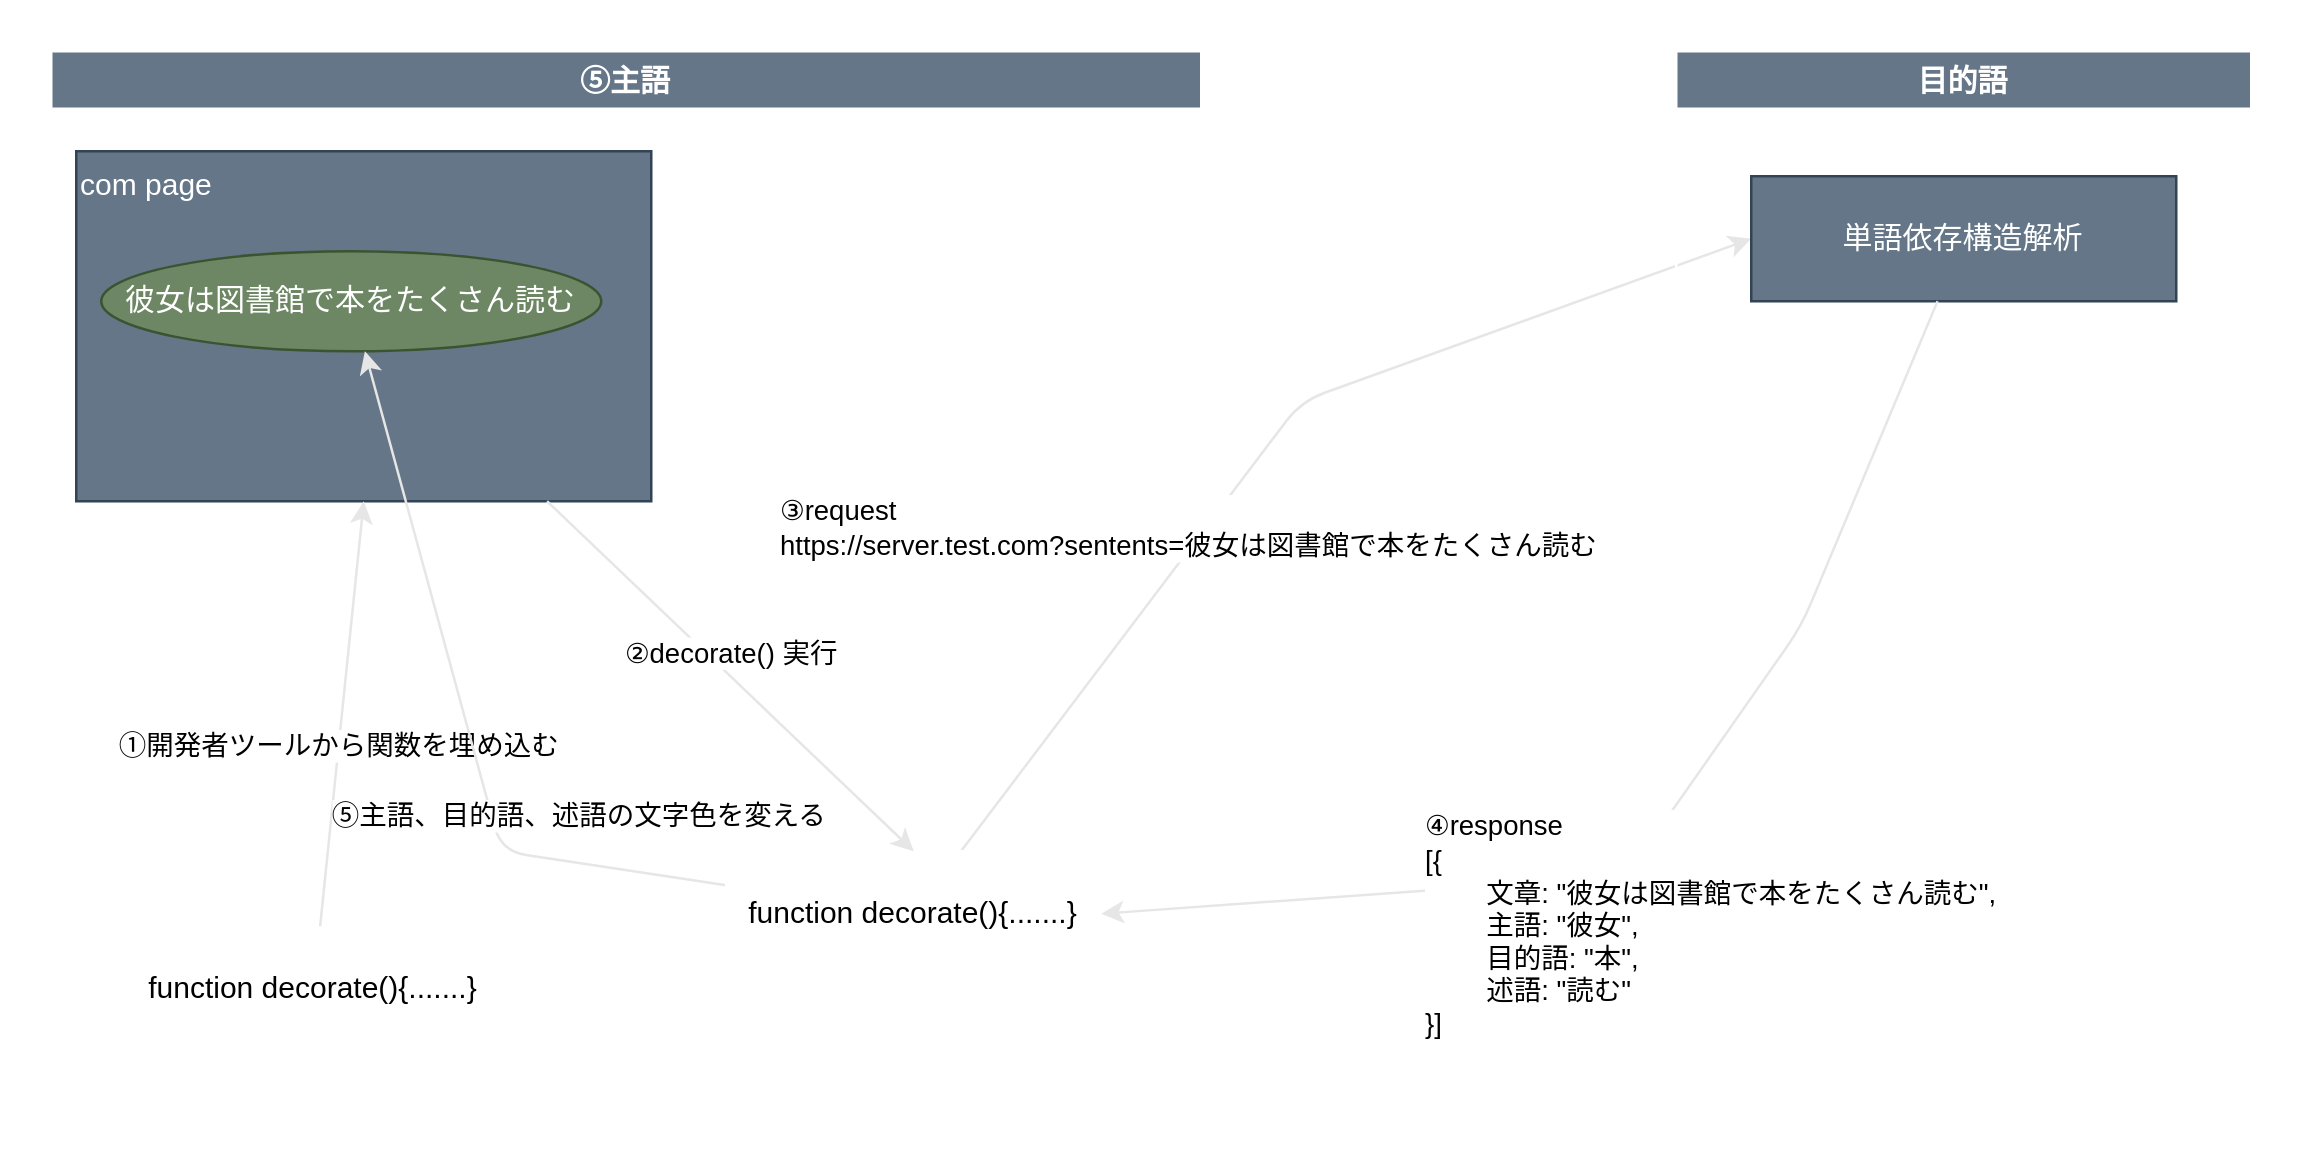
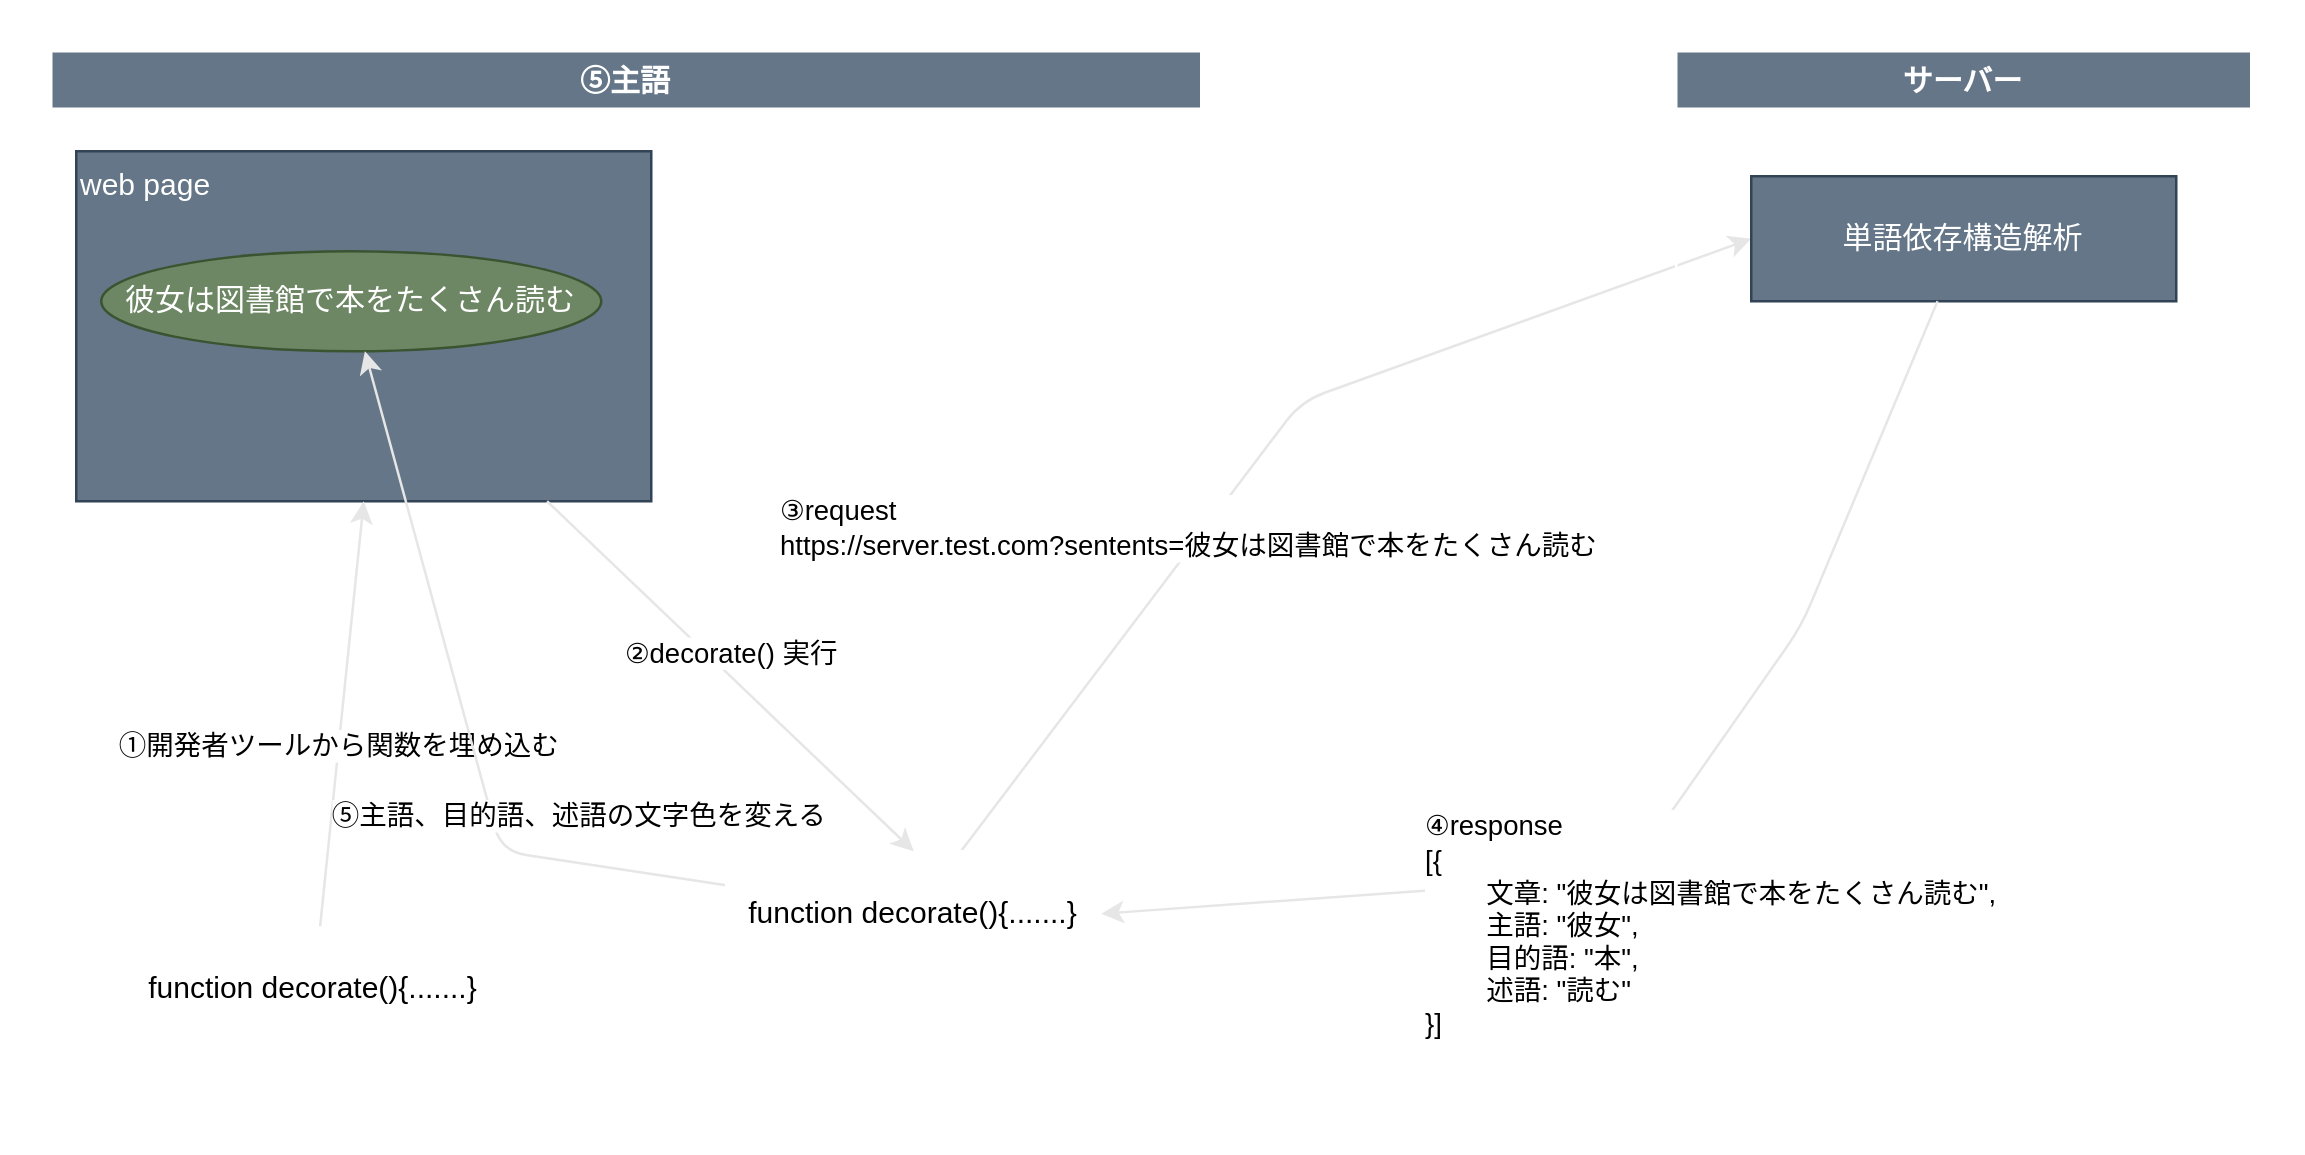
node "目的語": label "目的語" -> "サーバー"
node "com page": label "com page" -> "web page"
